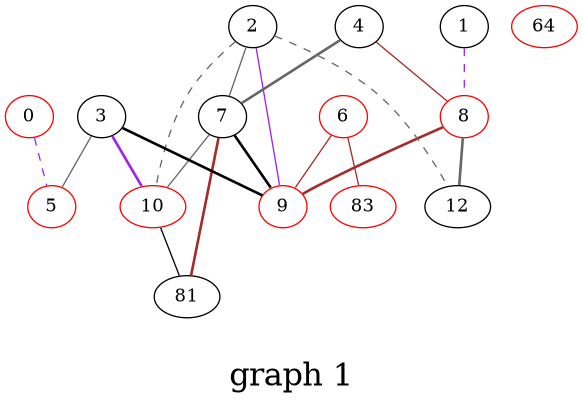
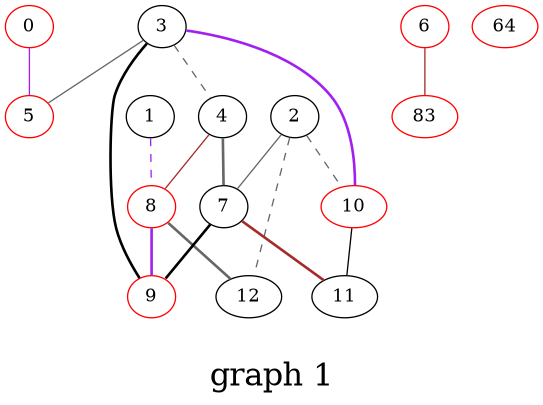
edge "3" -- "4": added
edge "2" -- "9": removed
edge "8" -- "9": color brown -> purple
edge "6" -- "9": removed
edge "0" -- "5": style dashed -> solid
edge "7" -- "10": removed
node "81": label "81" -> "11"
